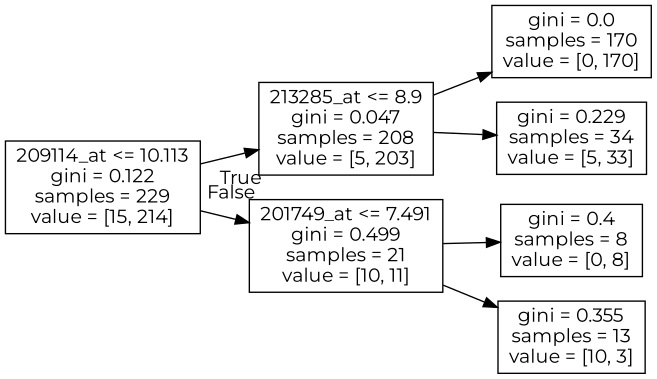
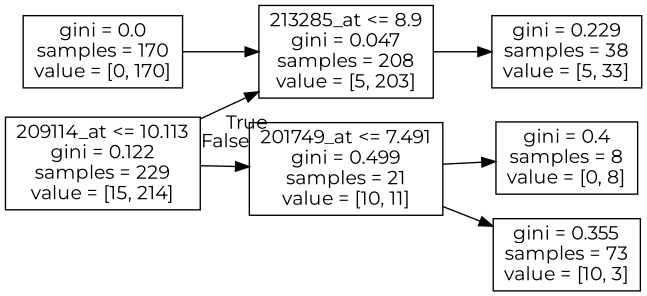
edge "213285_at <= 8.9 gini = 0.047 samples = 208 value = [5, 203]" -> "gini = 0.0 samples = 170 value = [0, 170]": reversed
node "gini = 0.229 samples = 34 value = [5, 33]": label "gini = 0.229 samples = 34 value = [5, 33]" -> "gini = 0.229 samples = 38 value = [5, 33]"
node "gini = 0.355 samples = 13 value = [10, 3]": label "gini = 0.355 samples = 13 value = [10, 3]" -> "gini = 0.355 samples = 73 value = [10, 3]"
